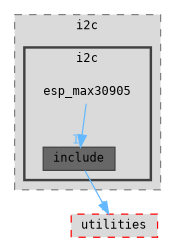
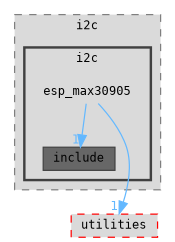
edge "include" -> "utilities": now "esp_max30905" -> "utilities"
